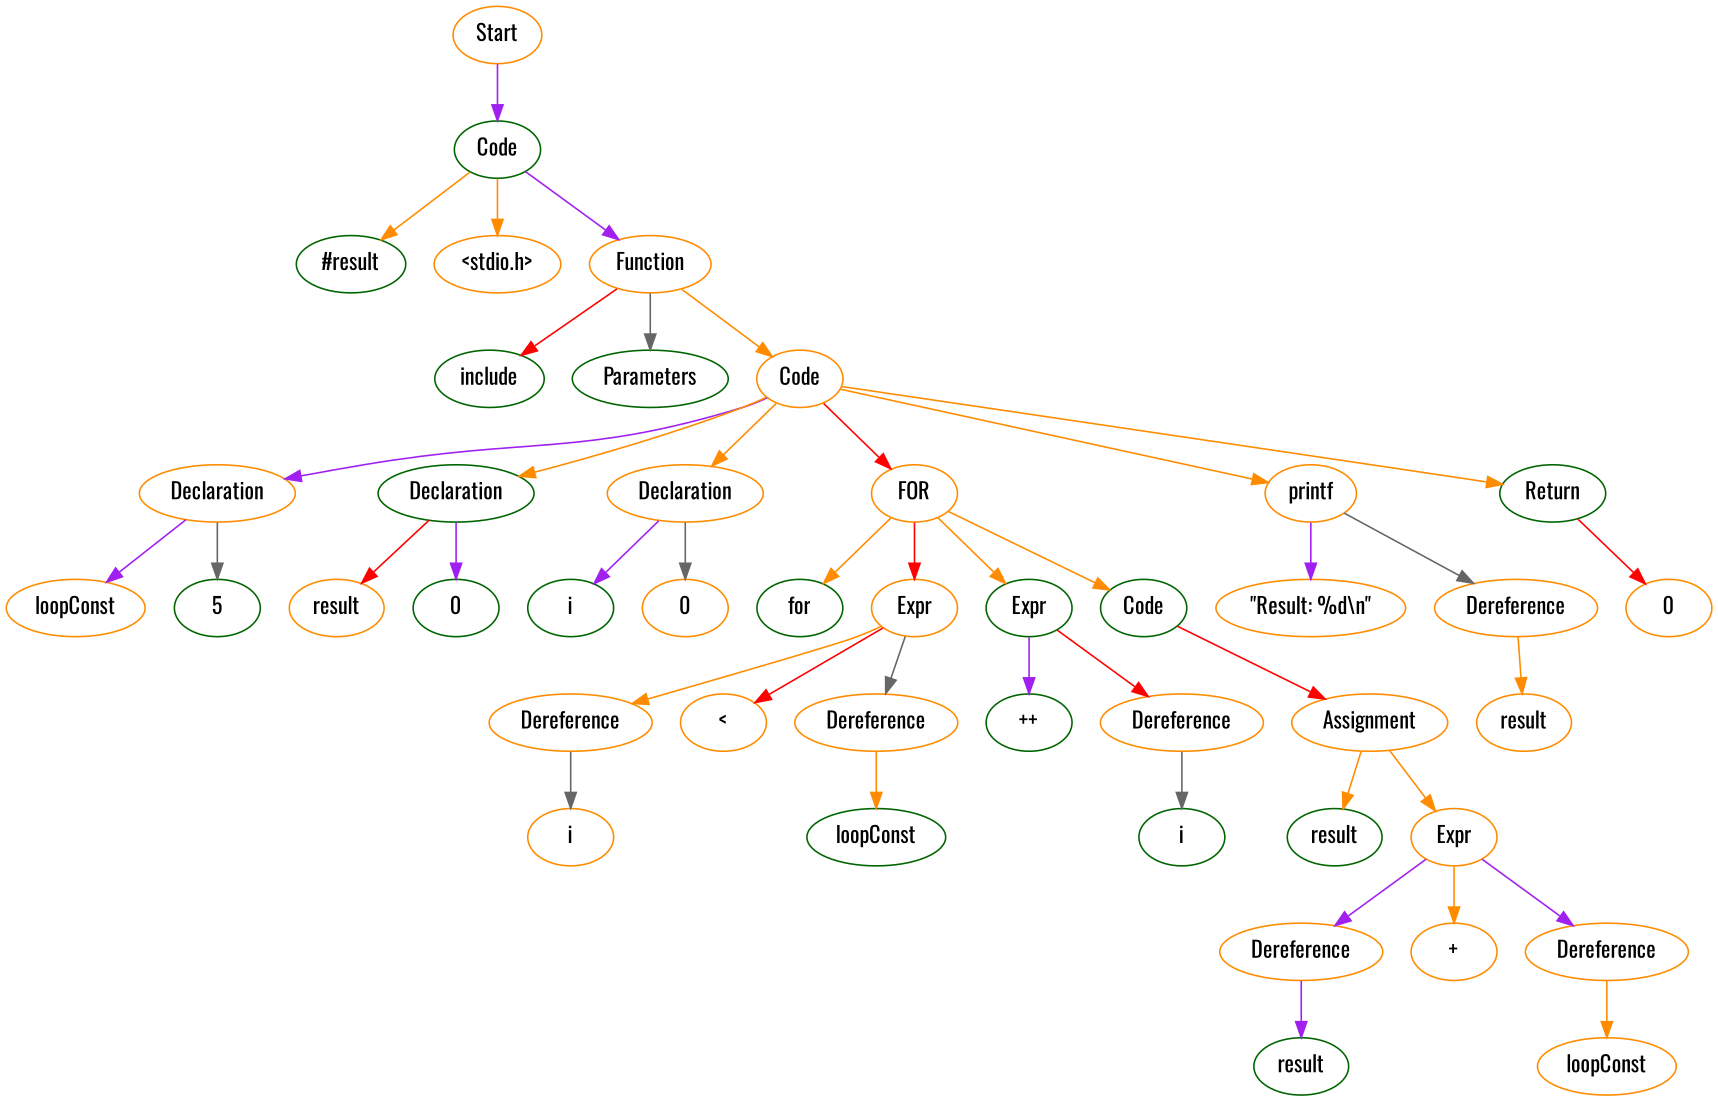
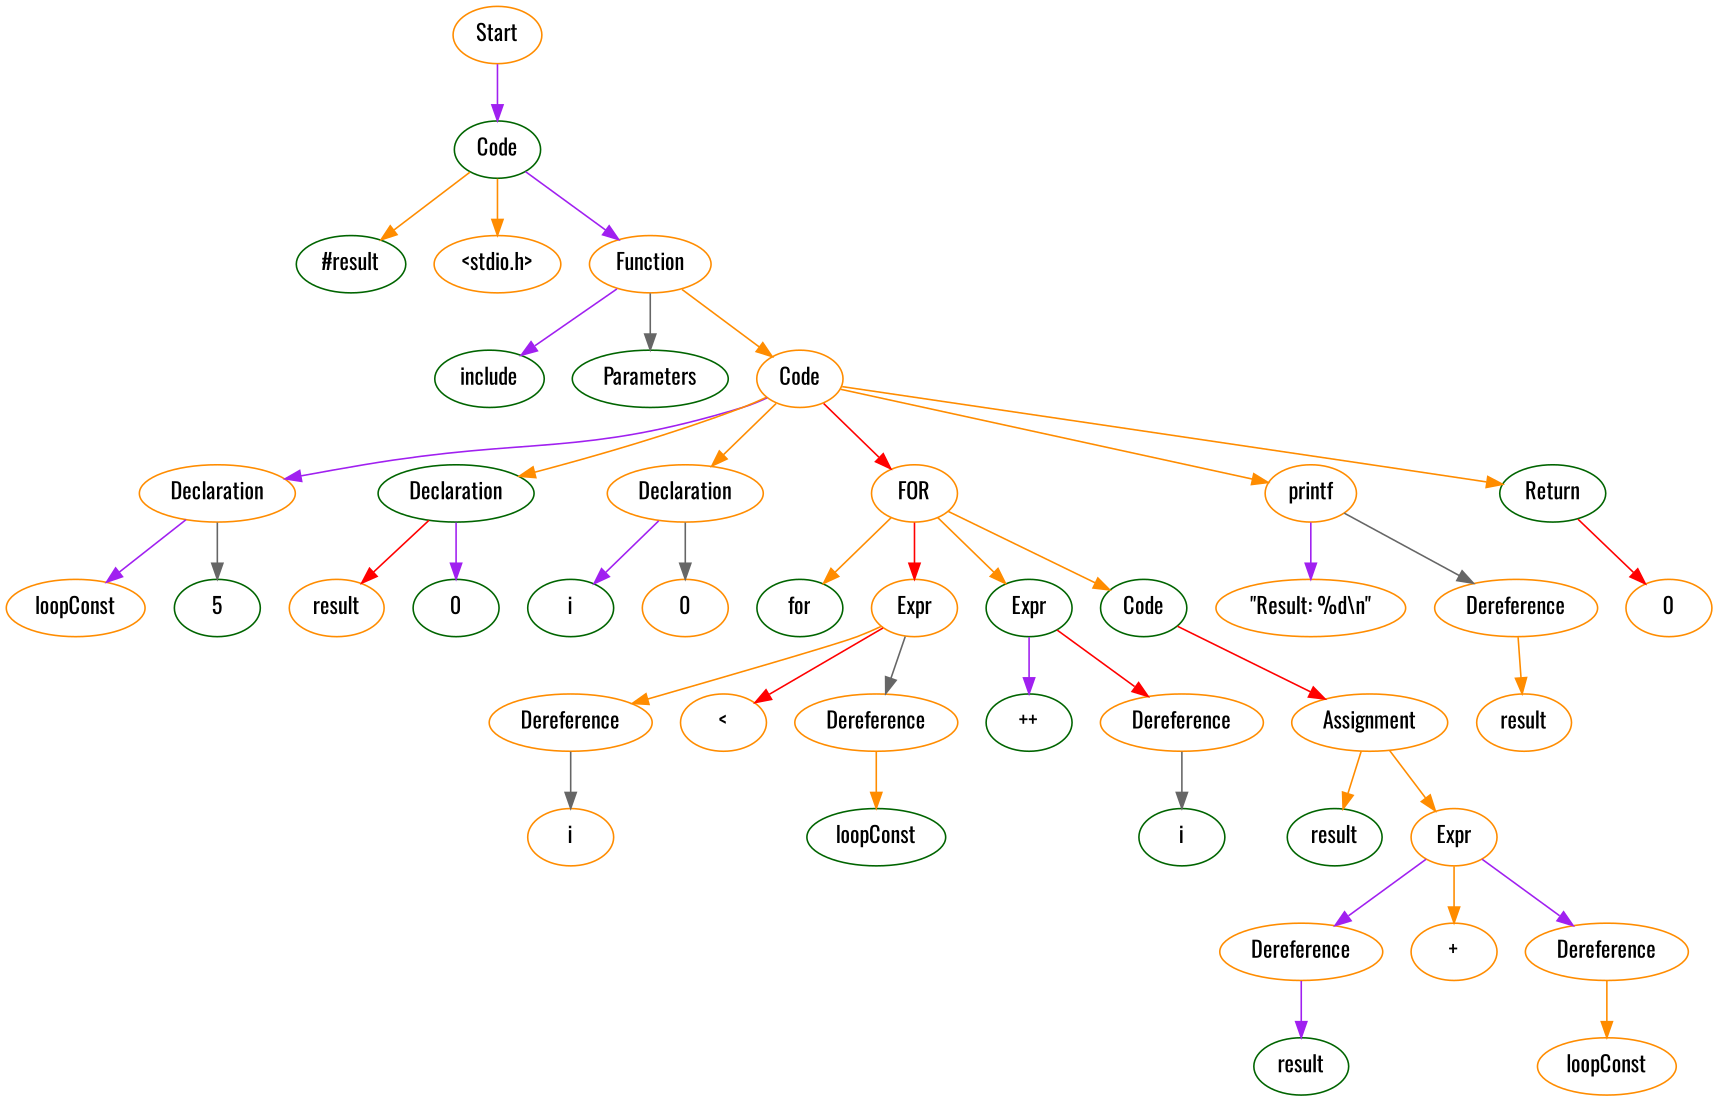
edge "Function" -> "include": color red -> purple
